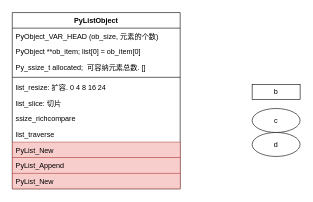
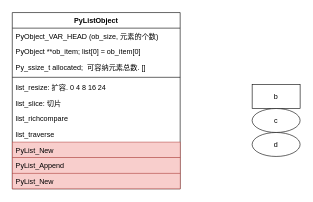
node "b": size 48x15 -> 48x24
node "ssize_richcompare": label "ssize_richcompare" -> "list_richcompare"
